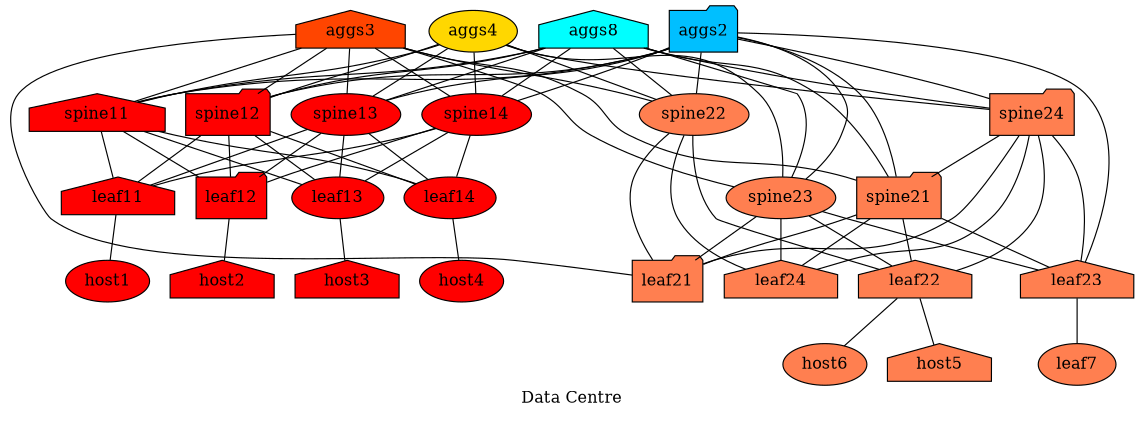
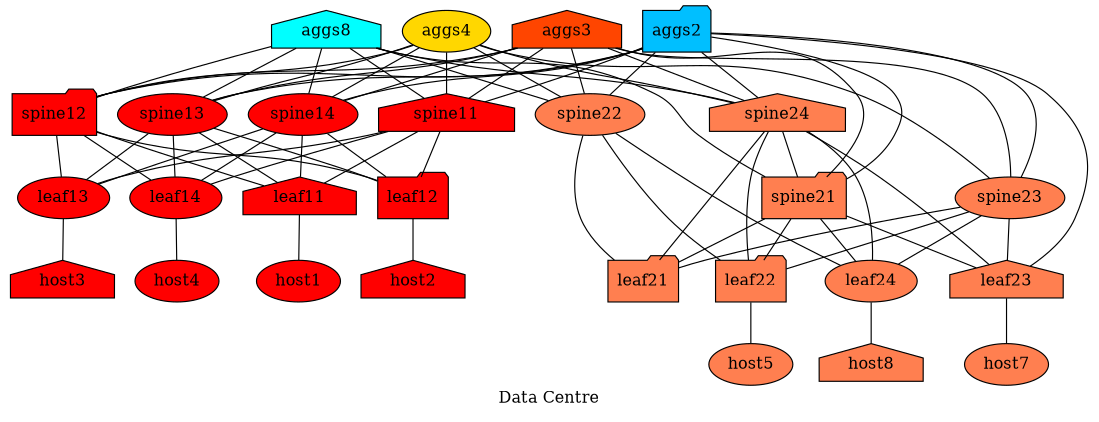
edge "aggs8" -- "spine23": removed
node "spine24": shape folder -> house
edge "aggs3" -- "leaf21": now "aggs3" -- "spine24"
node "leaf24": shape house -> ellipse
node "leaf22": shape house -> folder
node "host6": removed
node "host8": added
node "host5": shape house -> ellipse
node "leaf7": label "leaf7" -> "host7"
